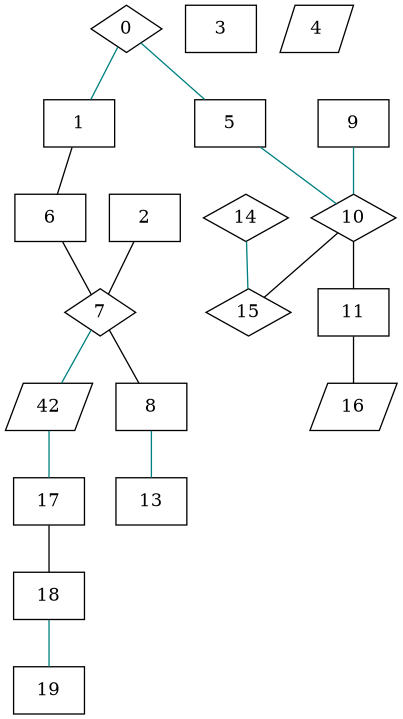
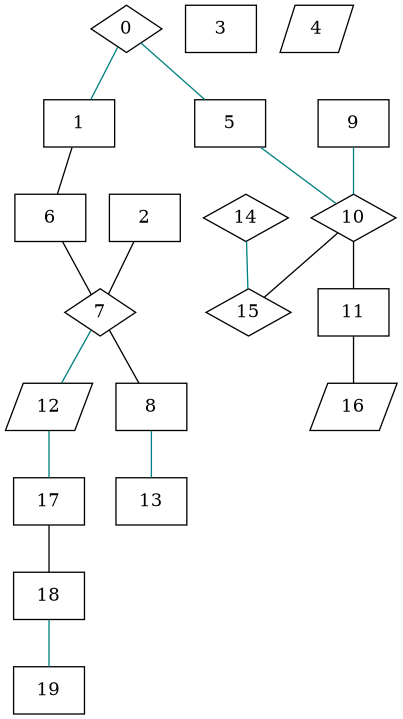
node "42": label "42" -> "12"
